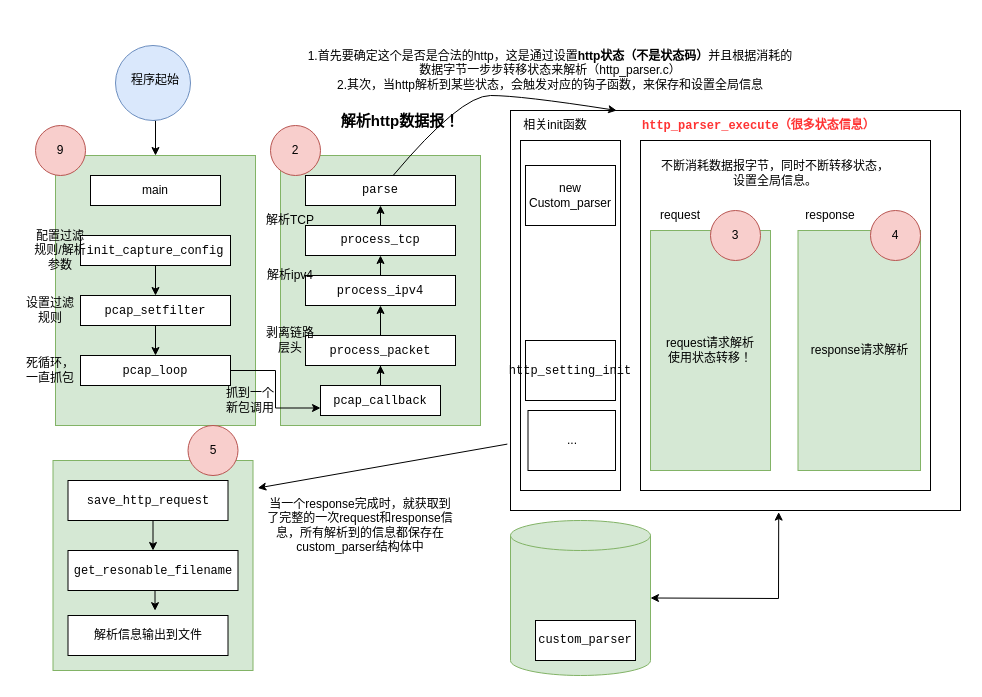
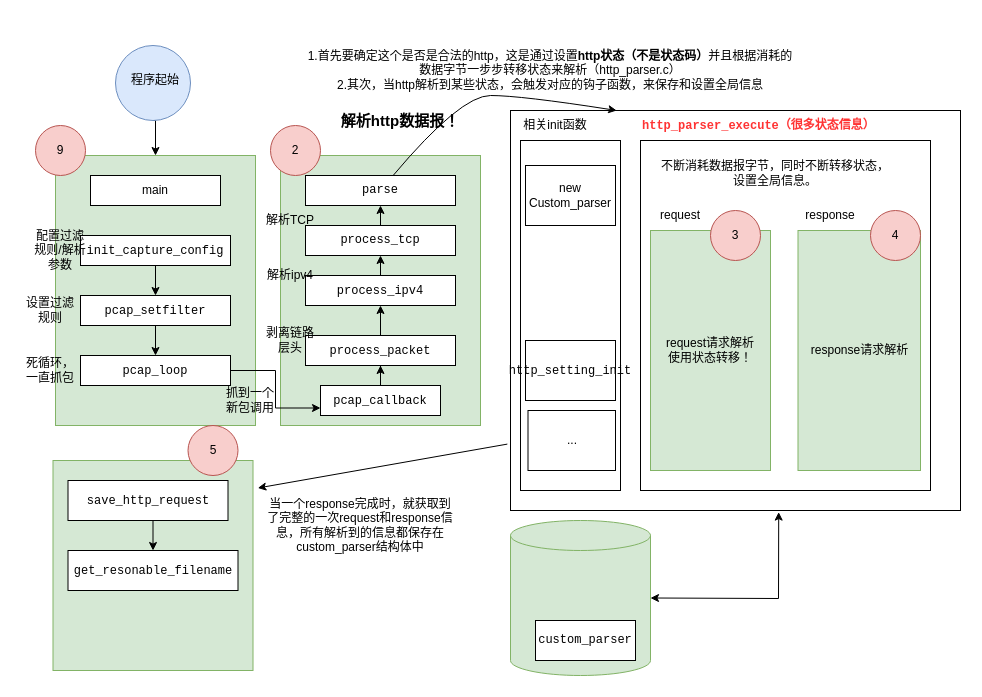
edge "get_resonable_filename" -> "解析信息输出到文件": removed
node "解析信息输出到文件": removed
